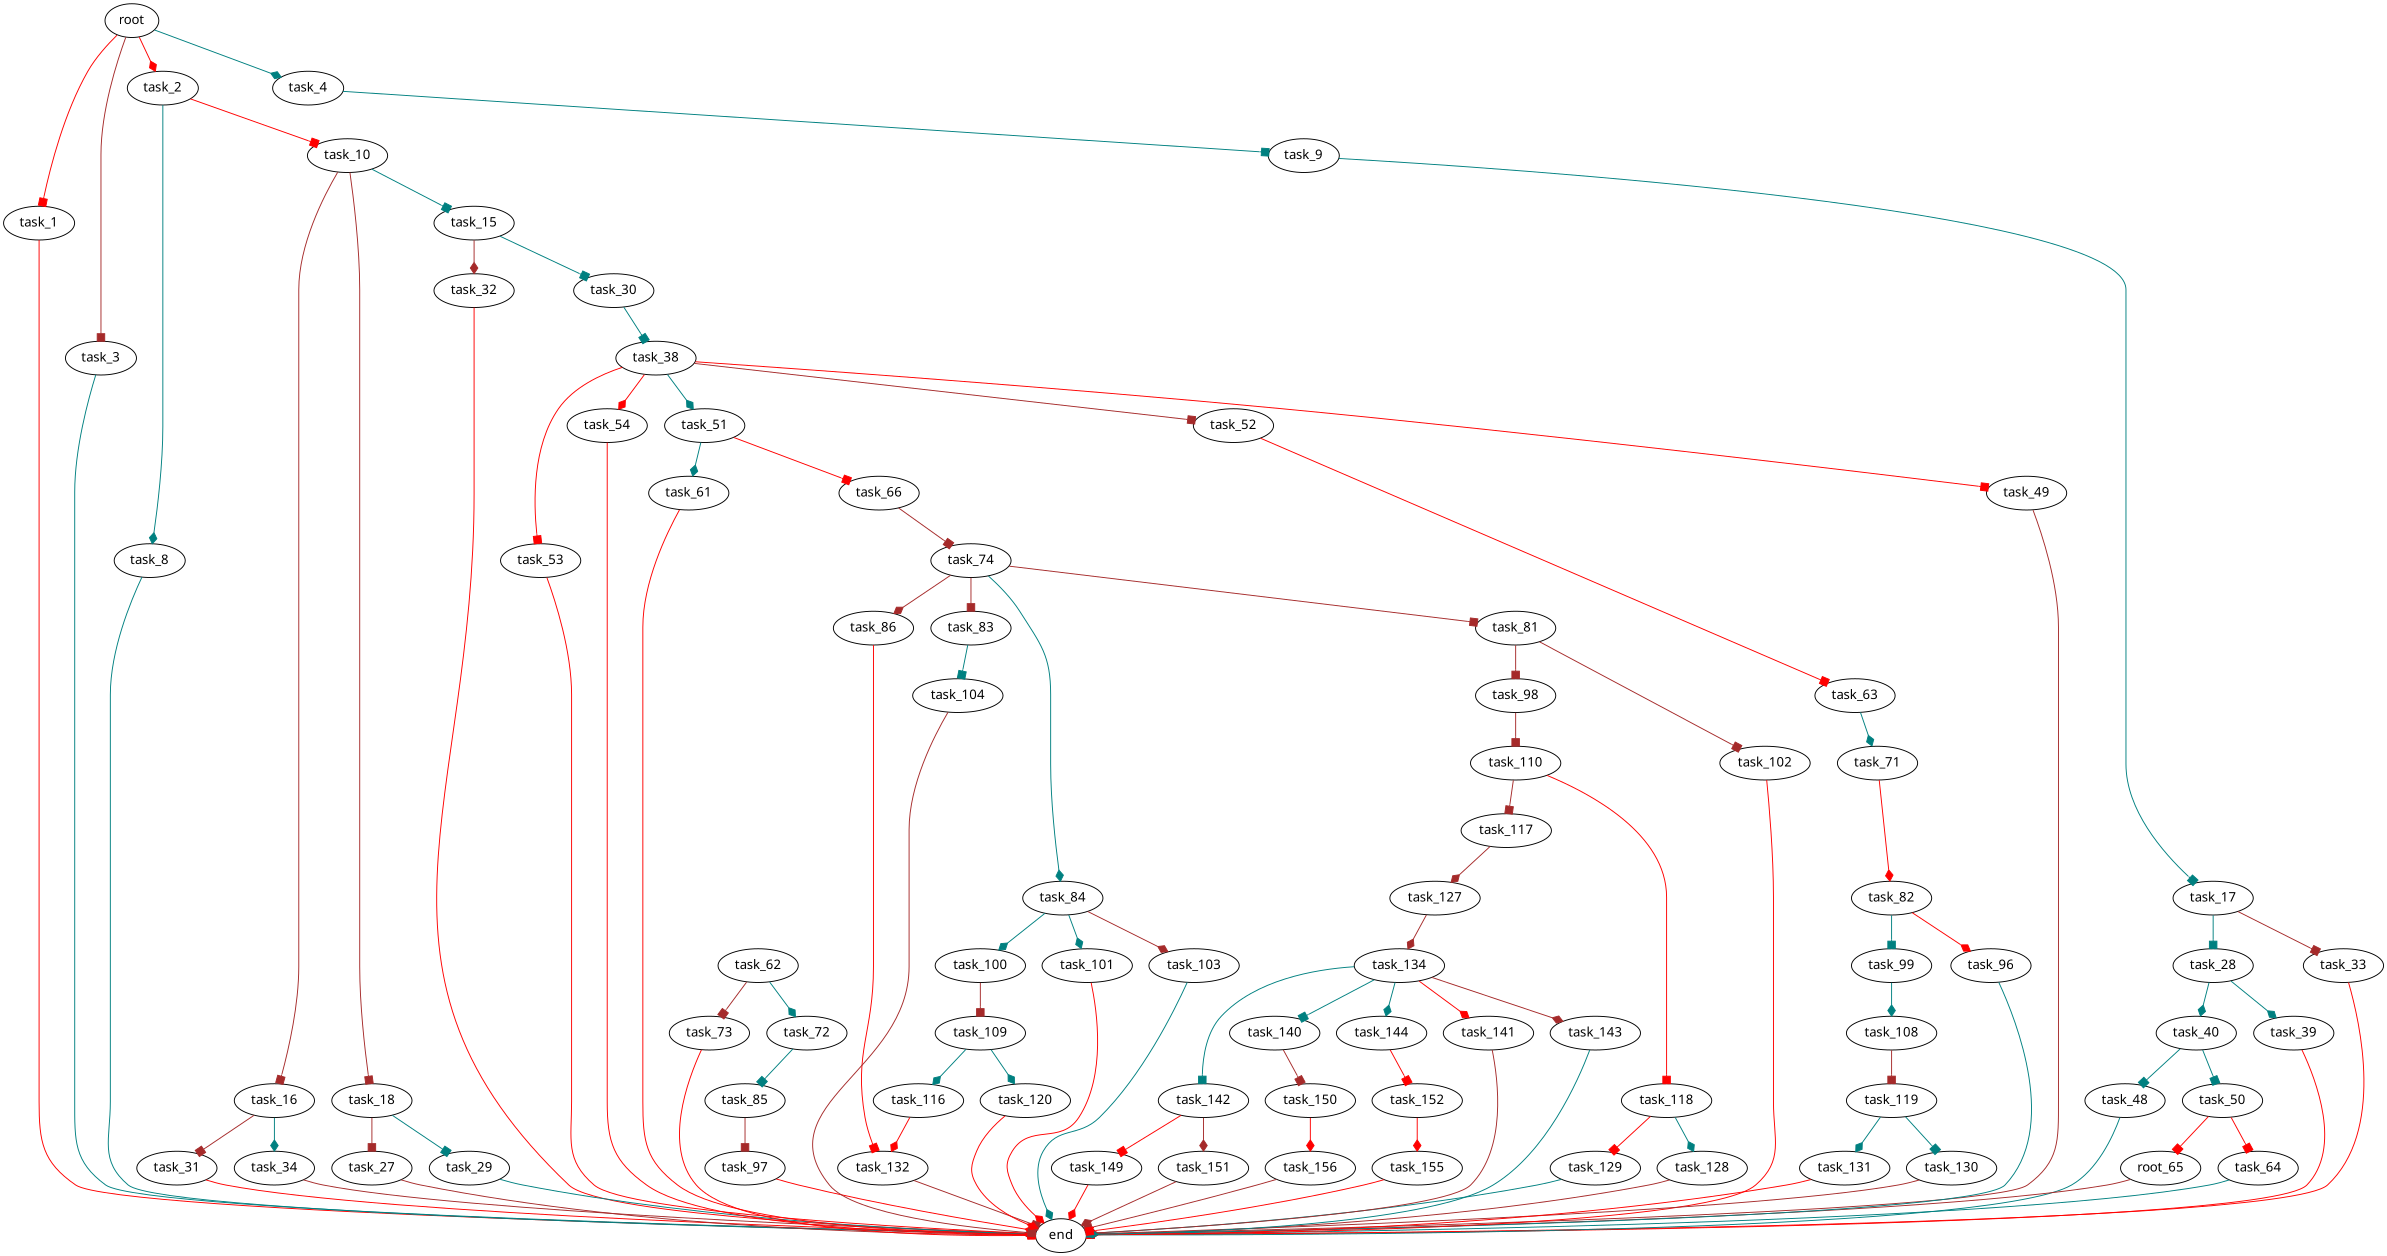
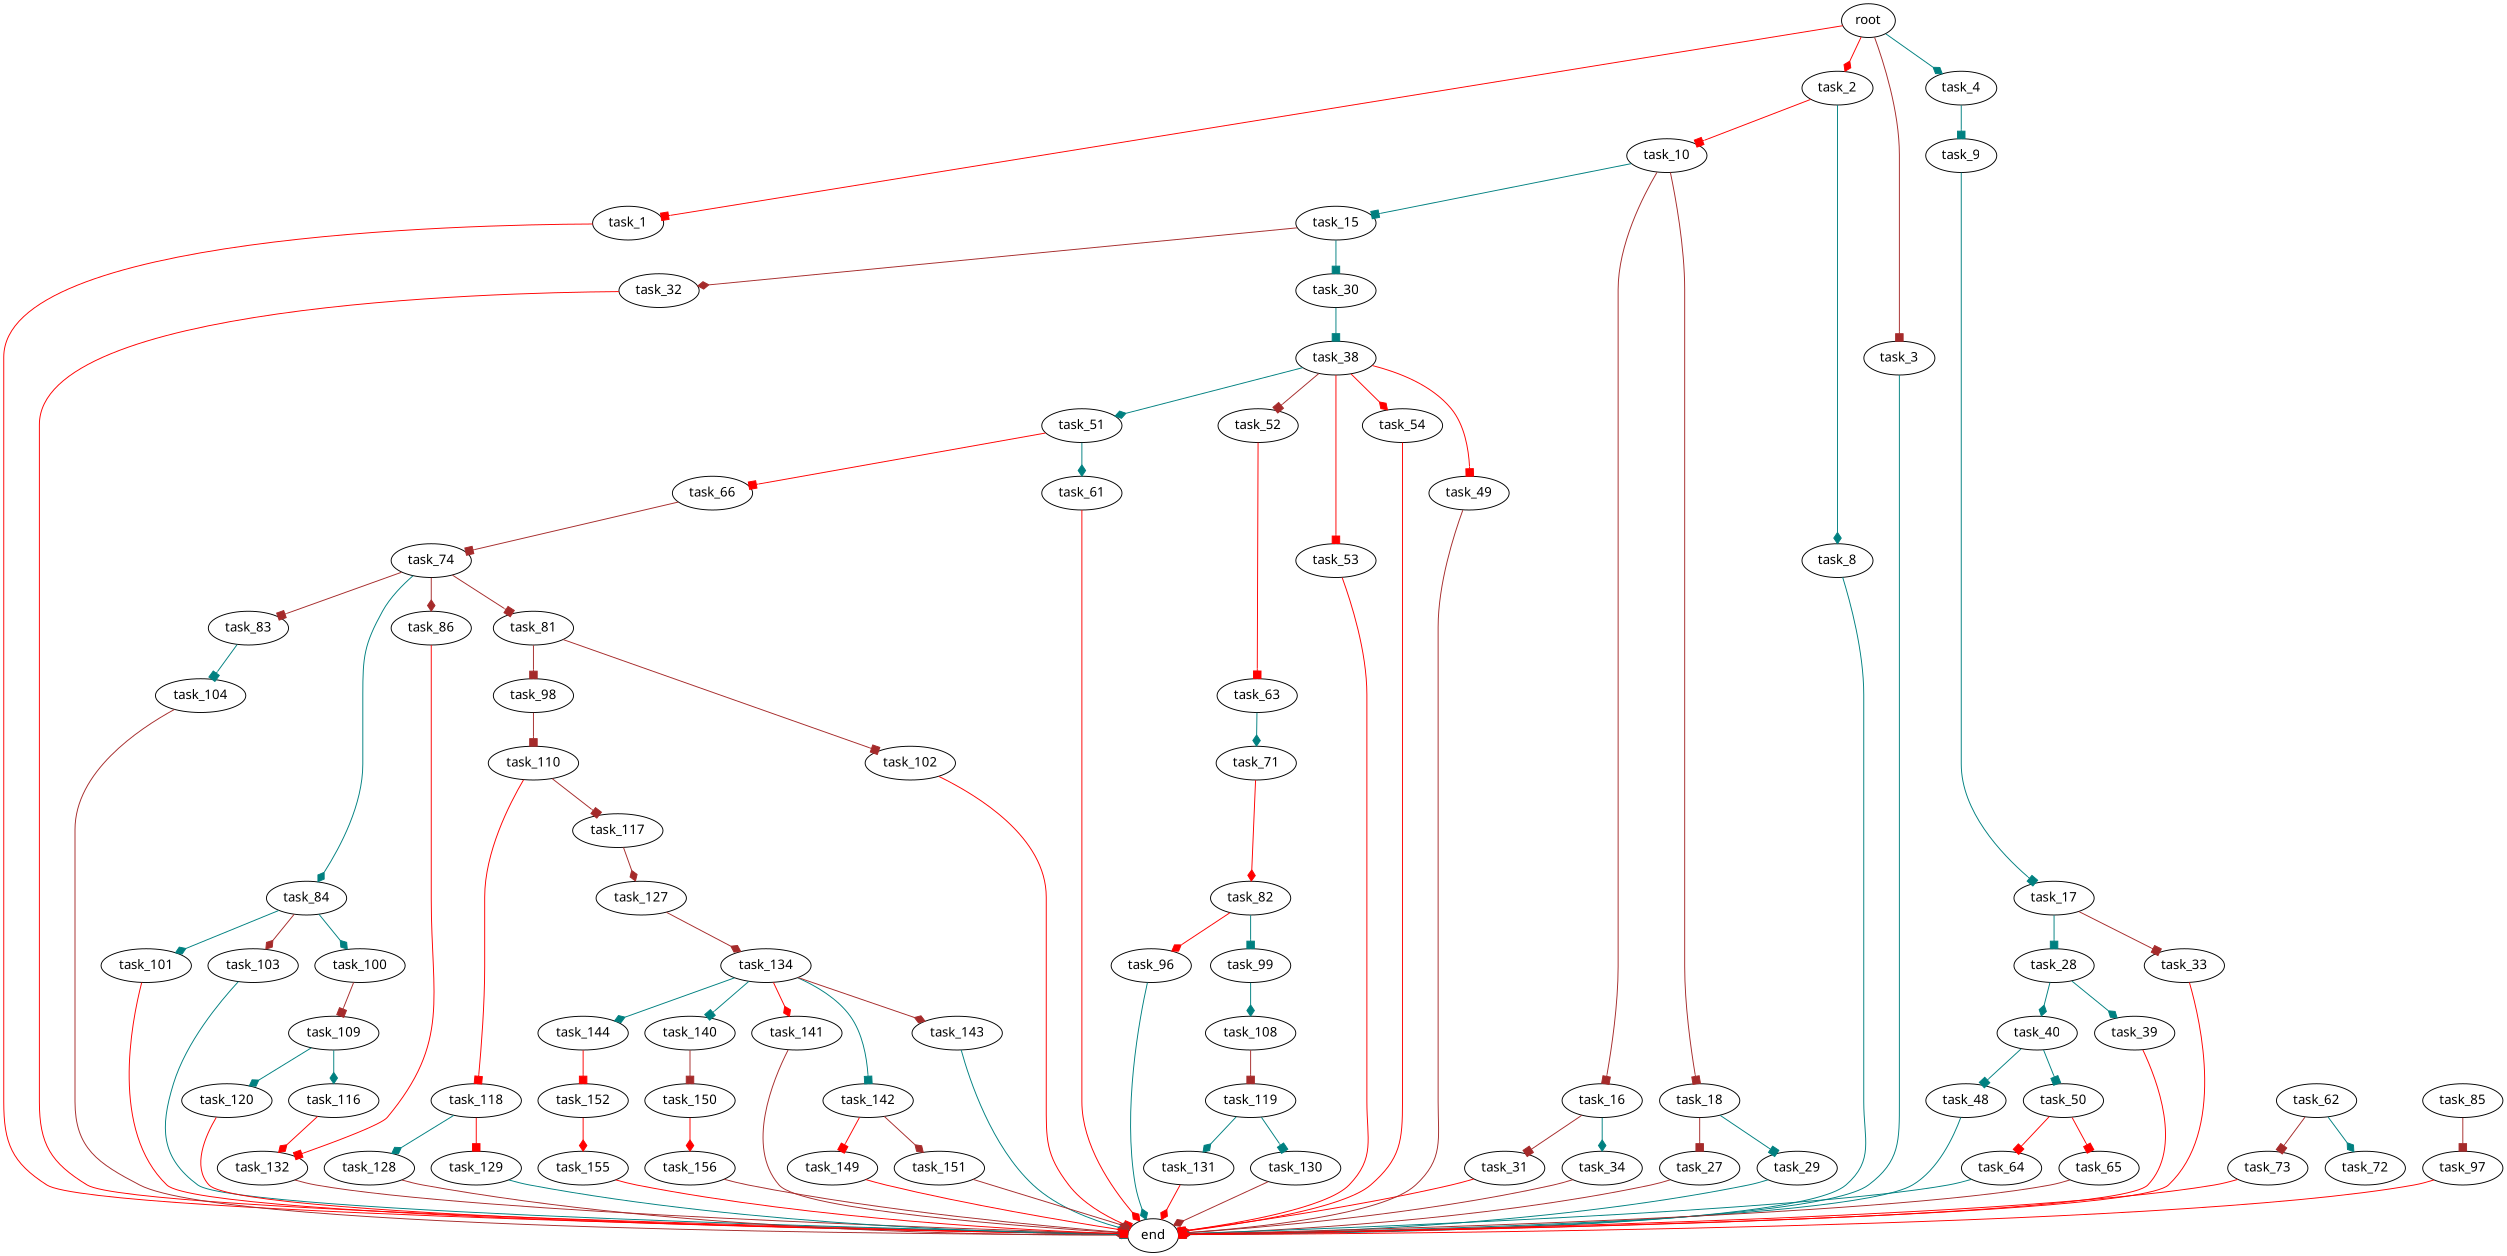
edge "task_72" -> "task_85": removed
node "root_65": label "root_65" -> "task_65"
